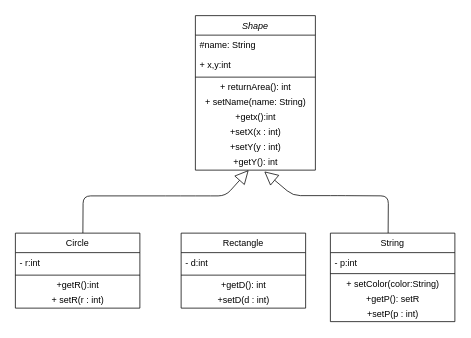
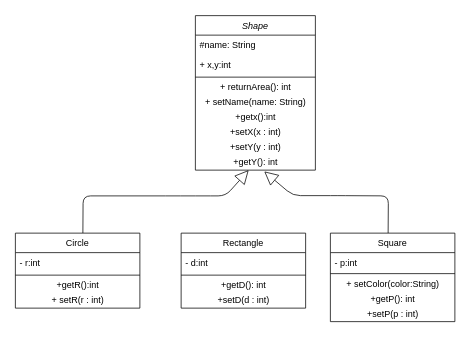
node "String": label "String" -> "Square"
node "+getP(): setR": label "+getP(): setR" -> "+getP(): int"
